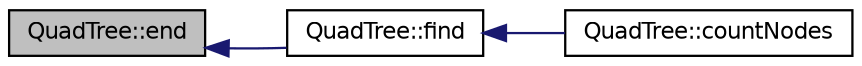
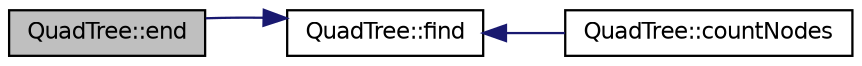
edge "QuadTree::find" -> "QuadTree::end": reversed
